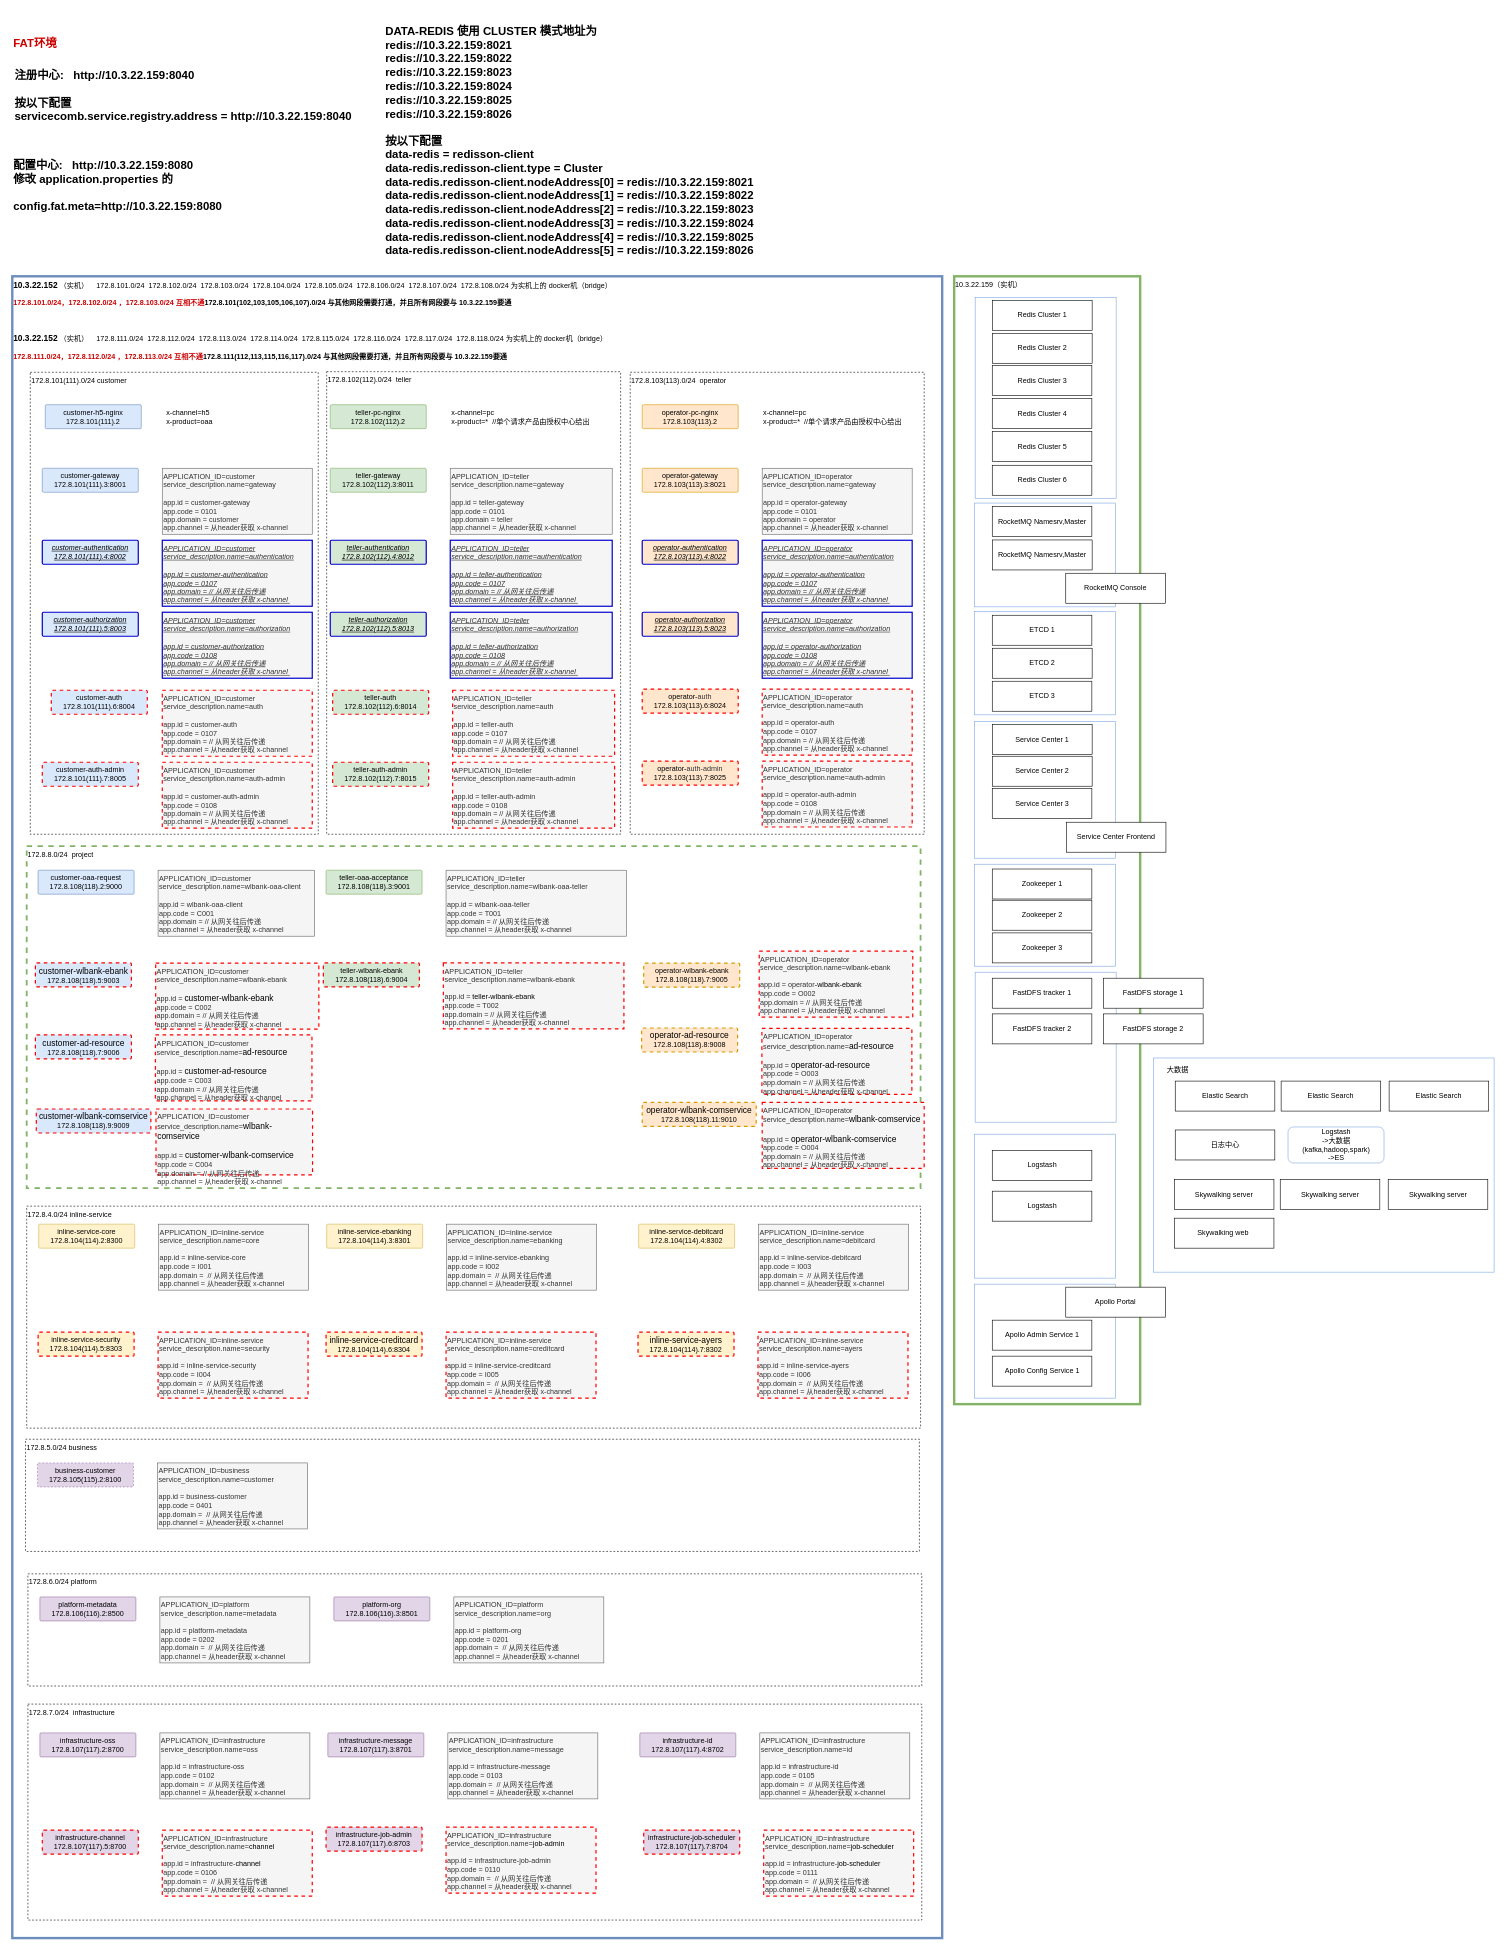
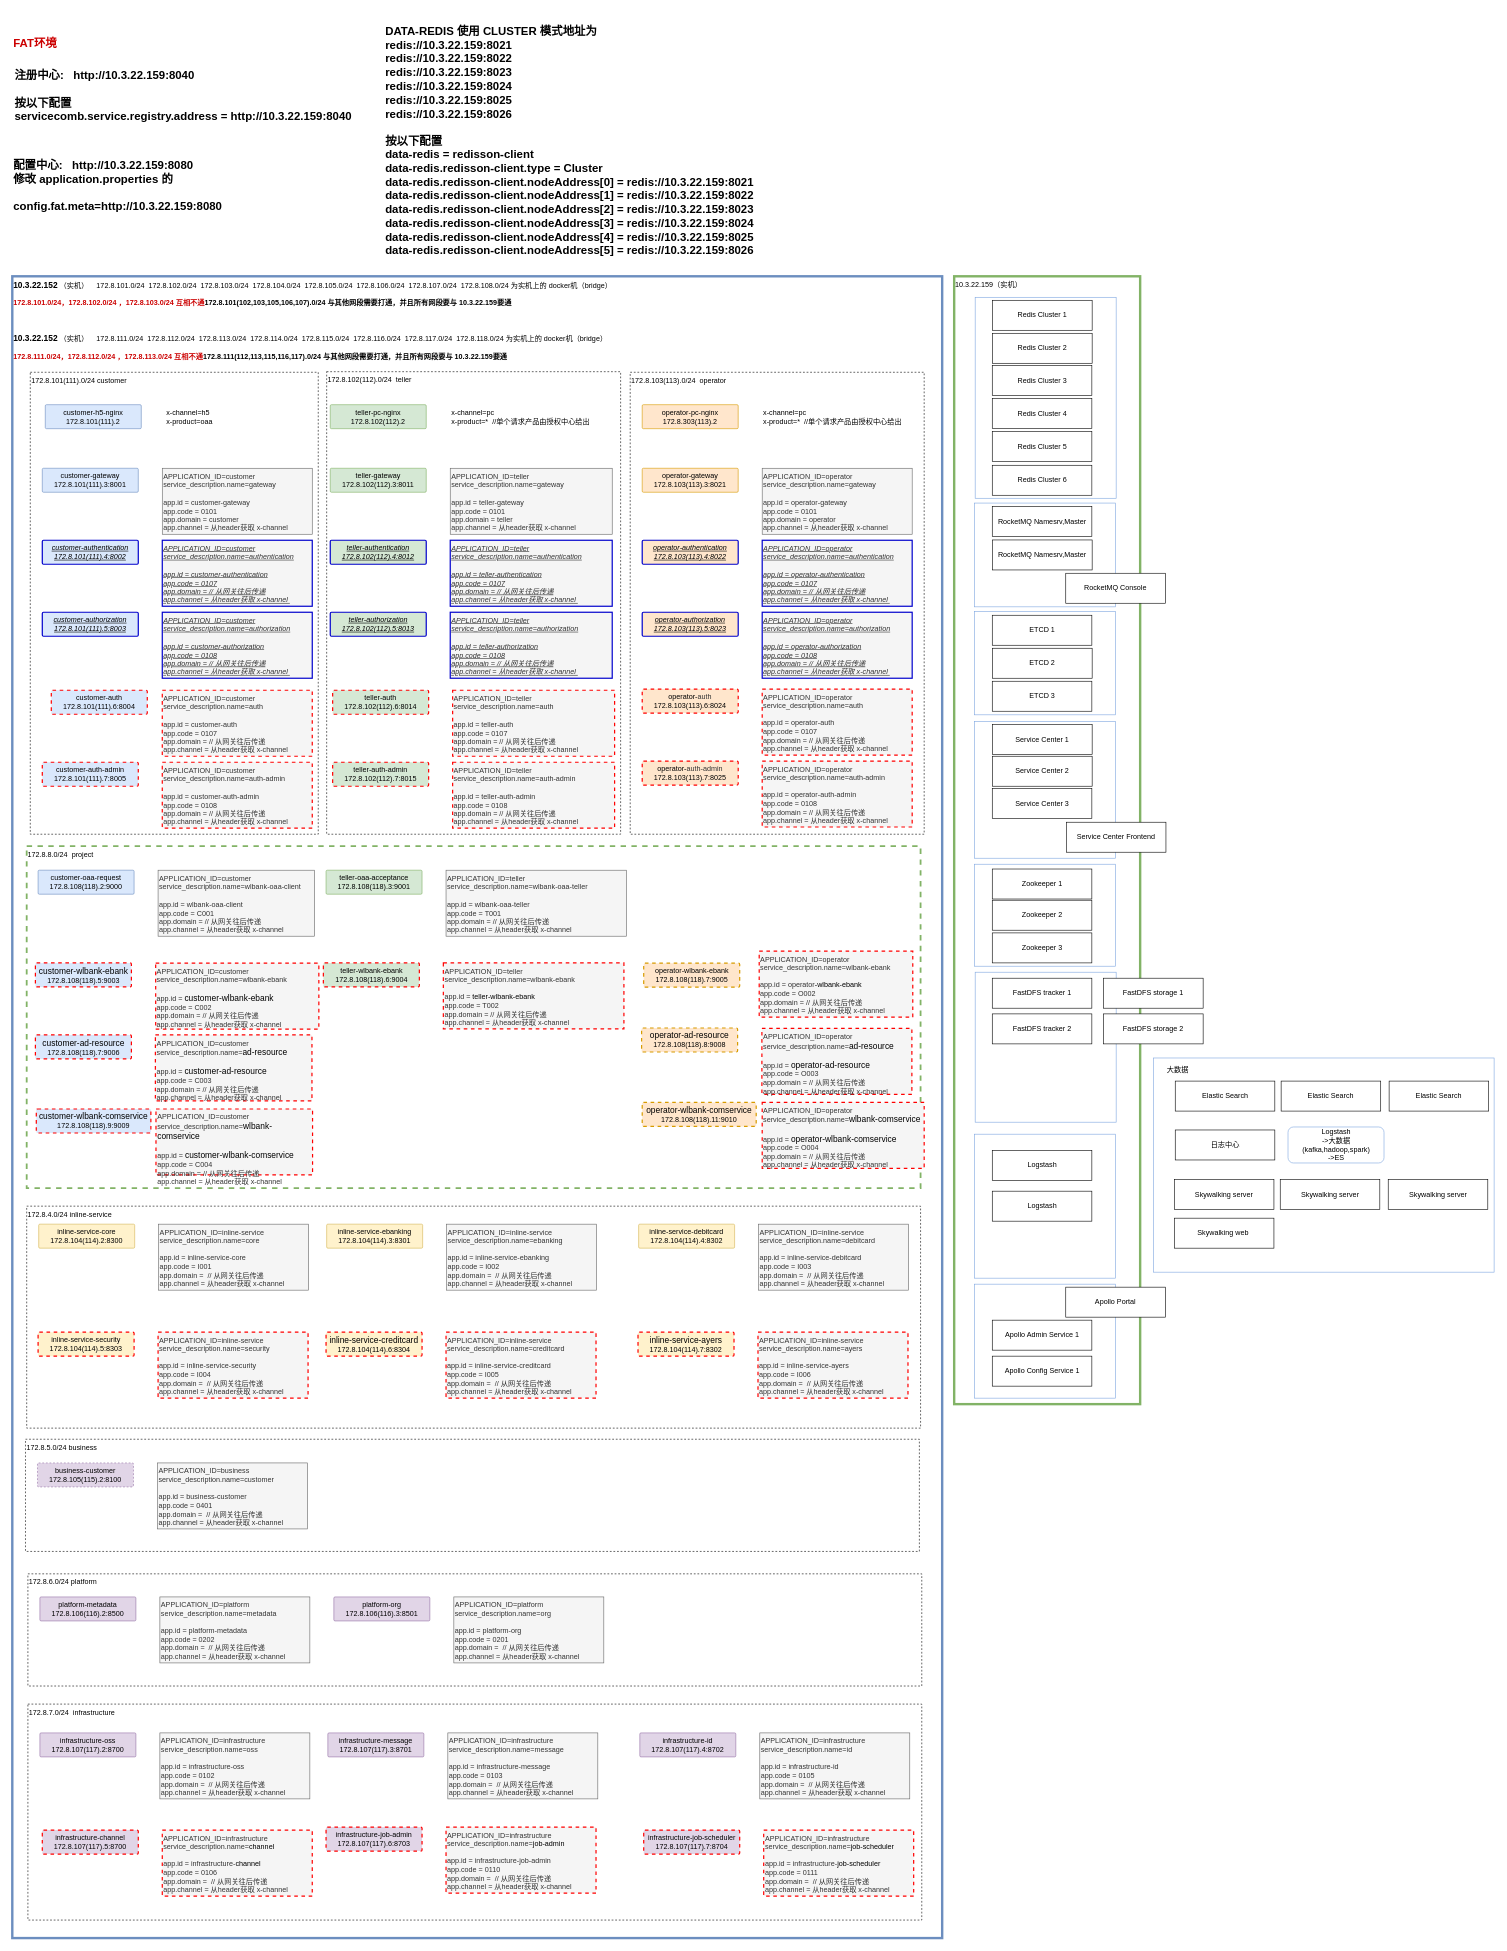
node "operator-pc-nginx 172.8.103(113).2": label "operator-pc-nginx 172.8.103(113).2" -> "operator-pc-nginx 172.8.303(113).2"
